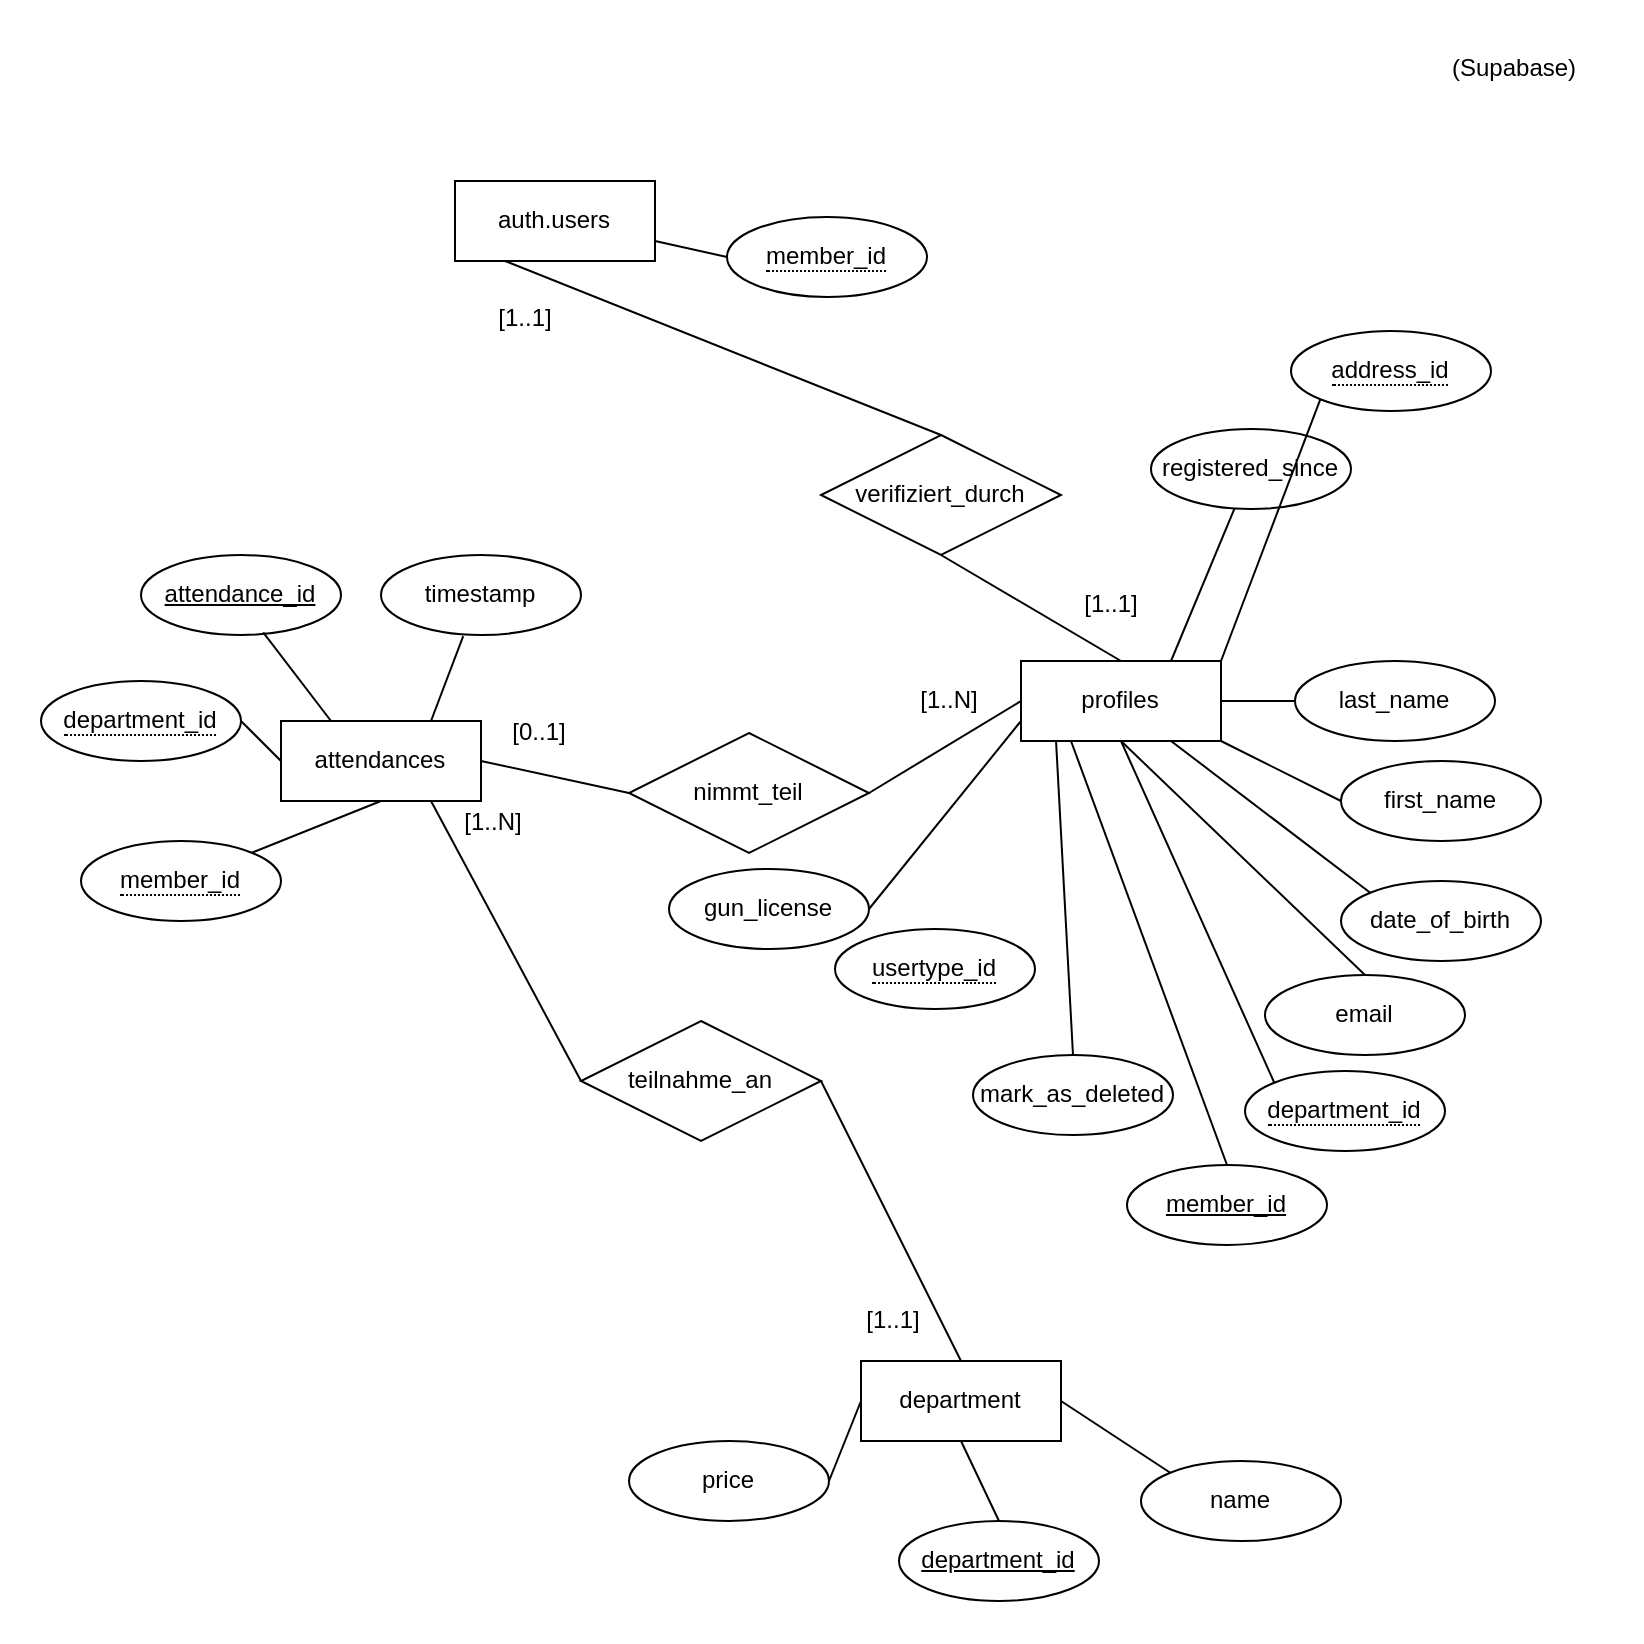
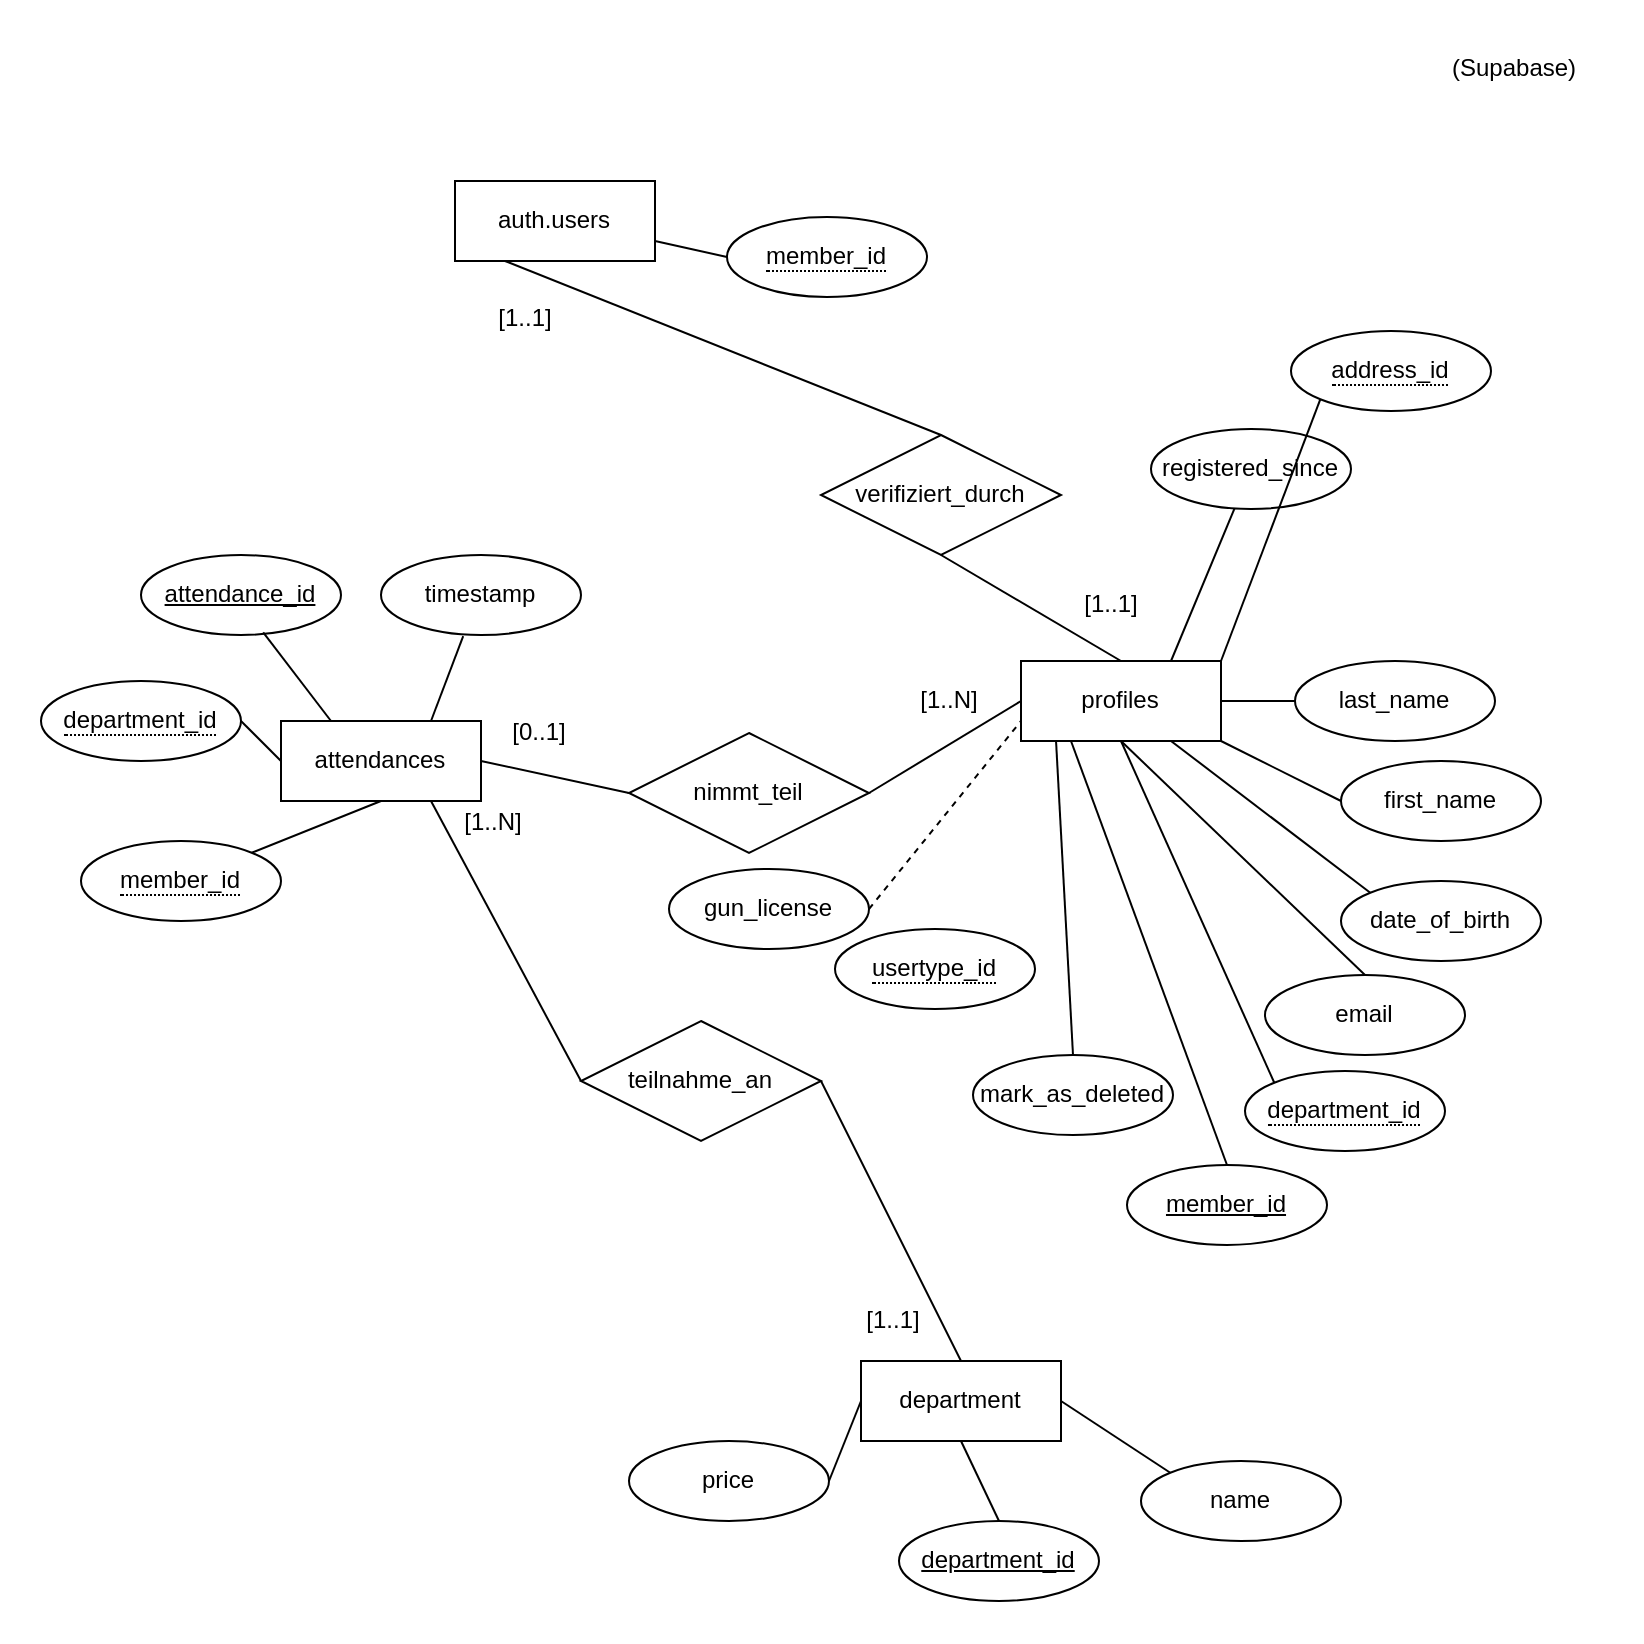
edge "profiles" -- "gun_license": style solid -> dashed
